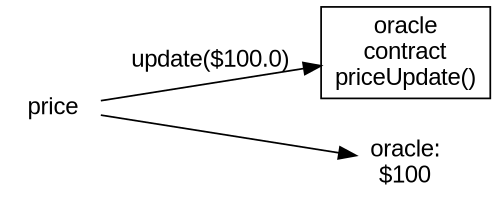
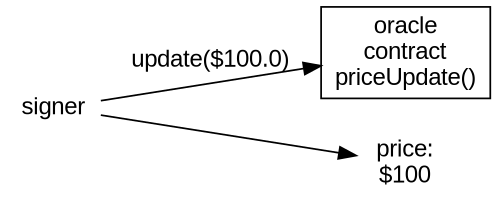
node "price": label "price" -> "signer"
node "oracle: $100": label "oracle: $100" -> "price: $100"
